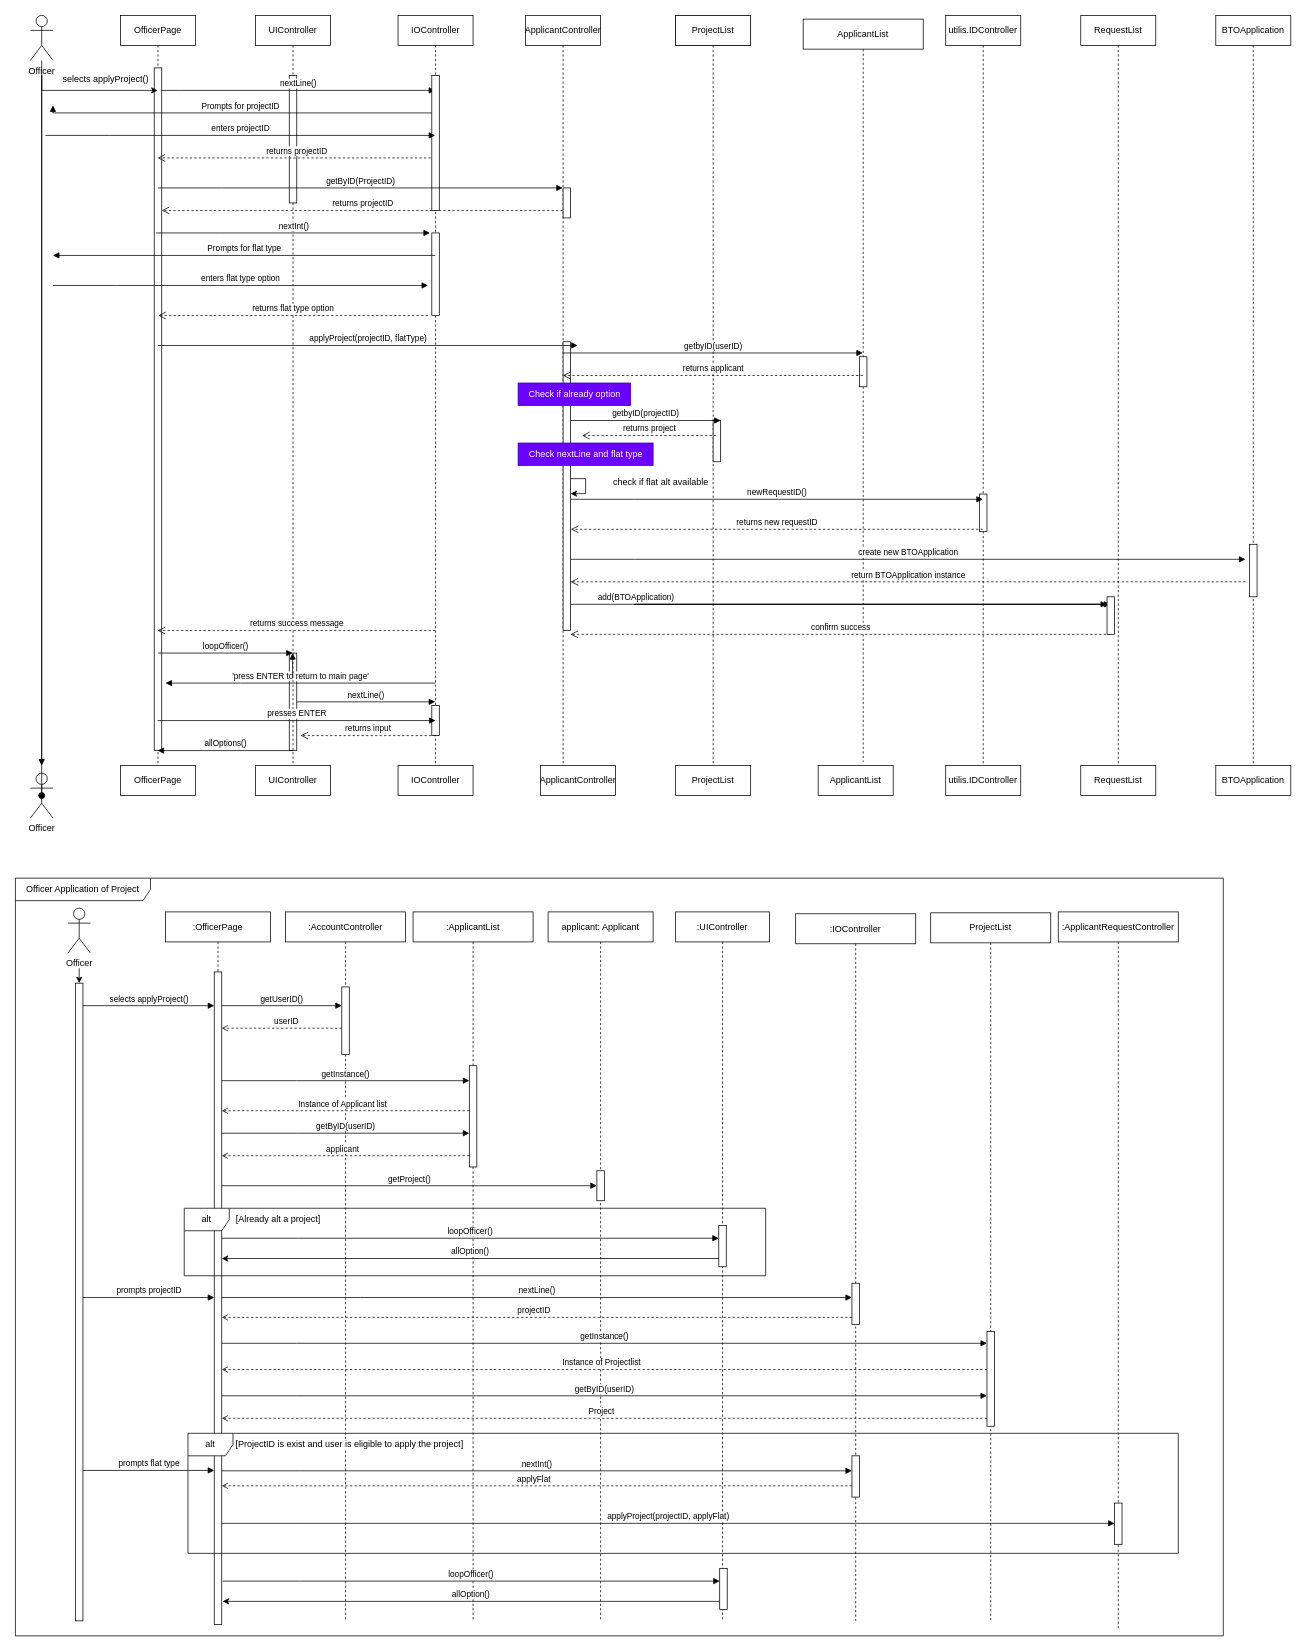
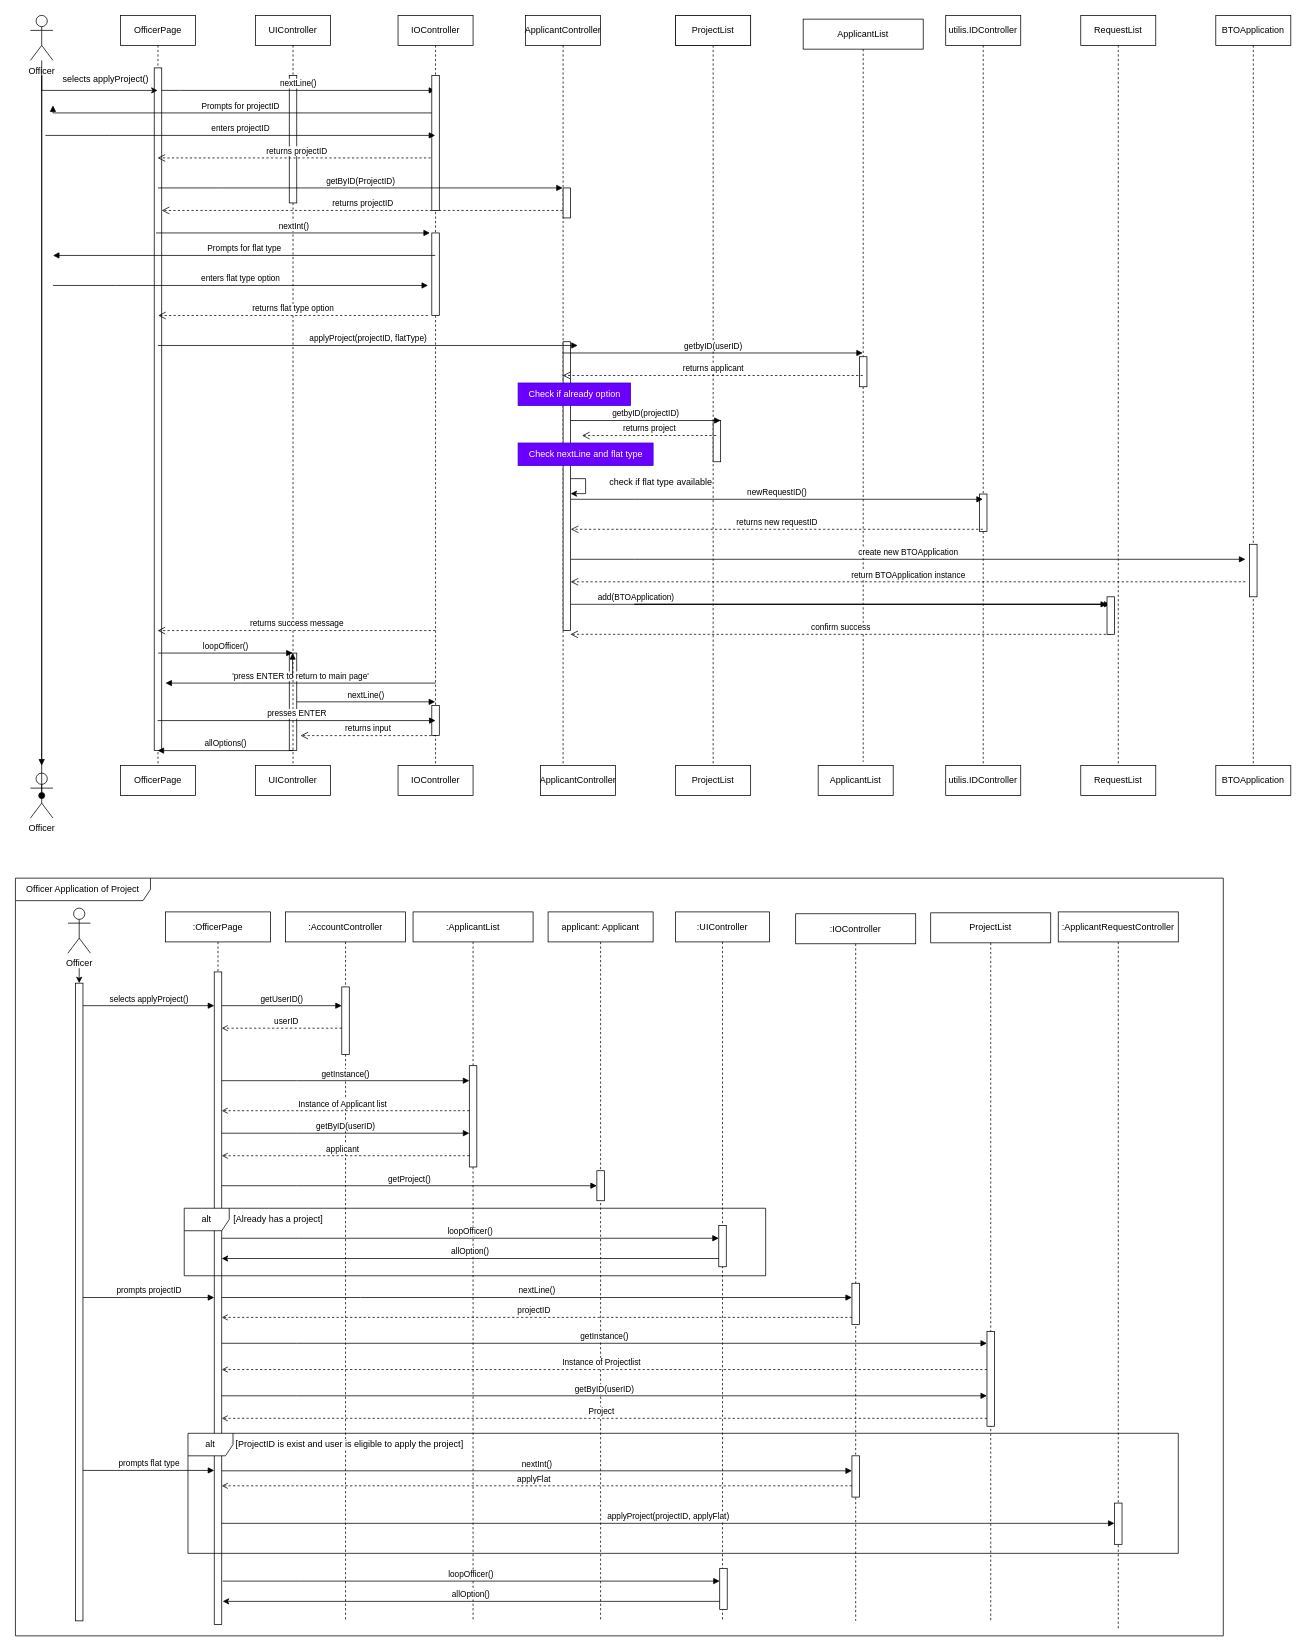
node "check if flat alt available": label "check if flat alt available" -> "check if flat type available"
node "[Already alt a project]": label "[Already alt a project]" -> "[Already has a project]"
